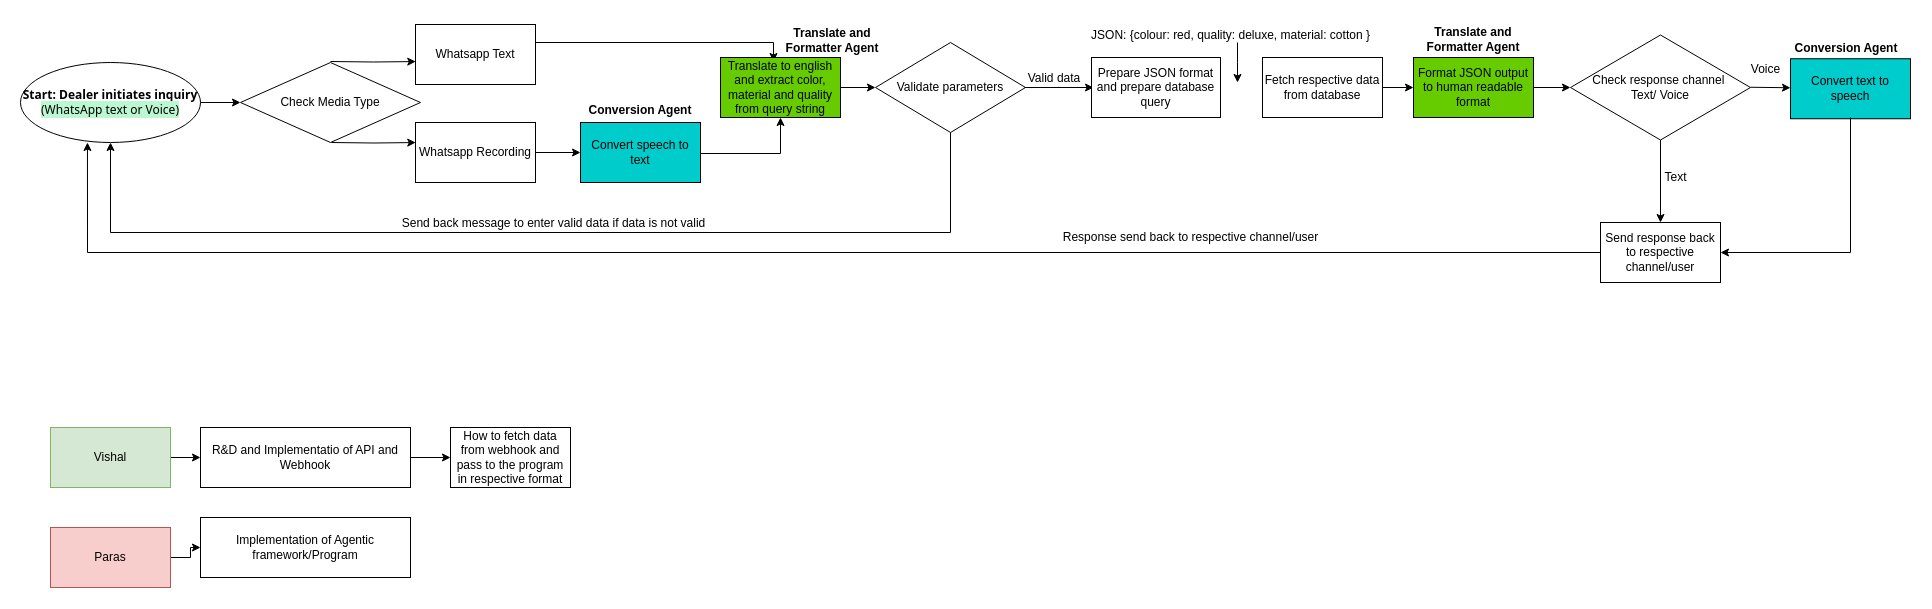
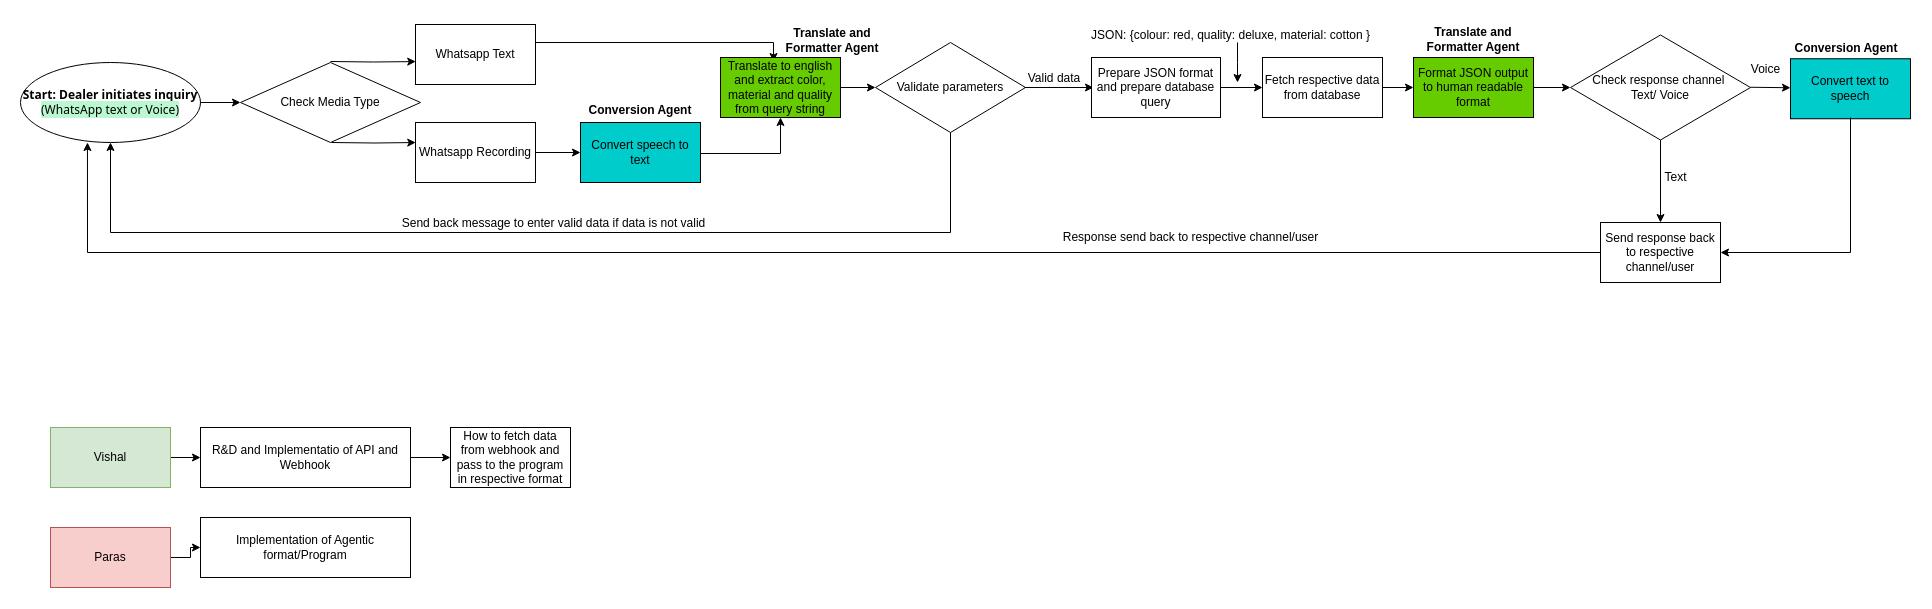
edge "Prepare JSON format and prepare database query" -> "Fetch respective data from database": added
node "Implementation of Agentic framework/Program": label "Implementation of Agentic framework/Program" -> "Implementation of Agentic format/Program"
